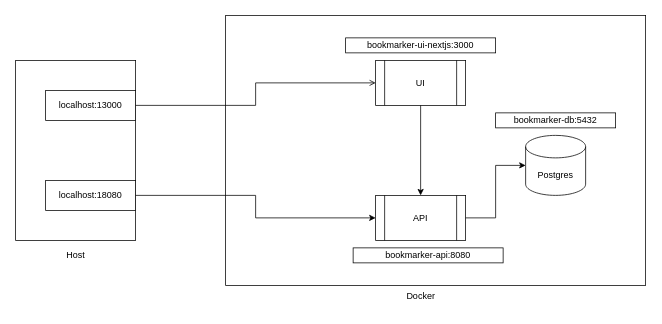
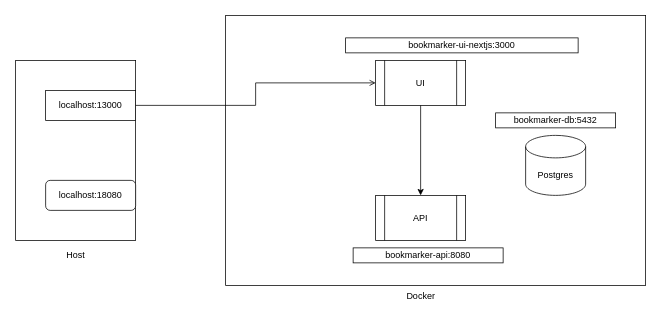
node "bookmarker-ui-nextjs:3000": size 150x15 -> 233x15
edge "API" -> "Postgres": removed
node "localhost:18080": shape rectangle -> rounded rectangle
edge "localhost:18080" -> "API": removed
